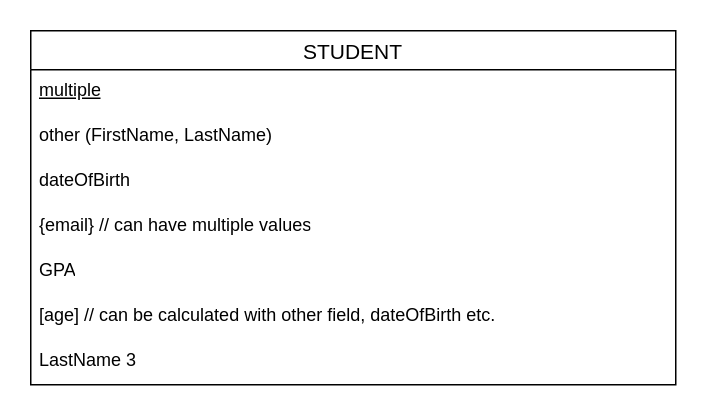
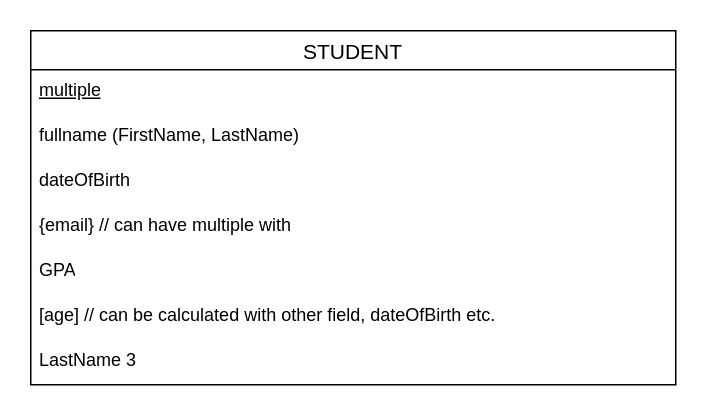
node "other (FirstName, LastName)": label "other (FirstName, LastName)" -> "fullname (FirstName, LastName)"
node "{email} // can have multiple values": label "{email} // can have multiple values" -> "{email} // can have multiple with"
